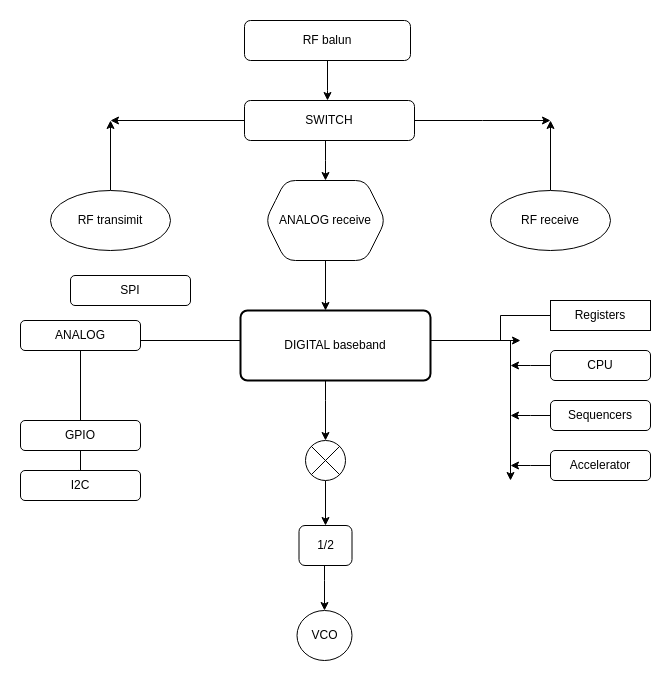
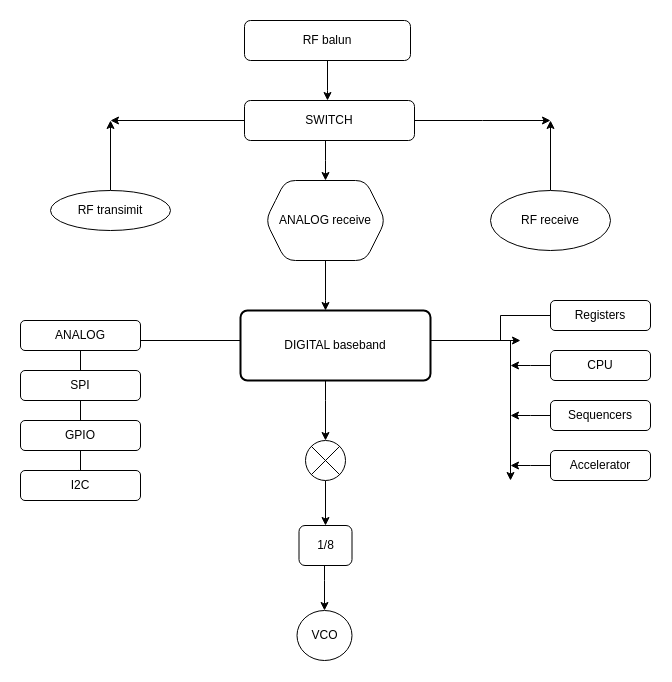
node "RF transimit": size 120x60 -> 120x40
node "SPI": moved (131, 291) -> (81, 386)
node "Registers": shape rectangle -> rounded rectangle
node "1/2": label "1/2" -> "1/8"
